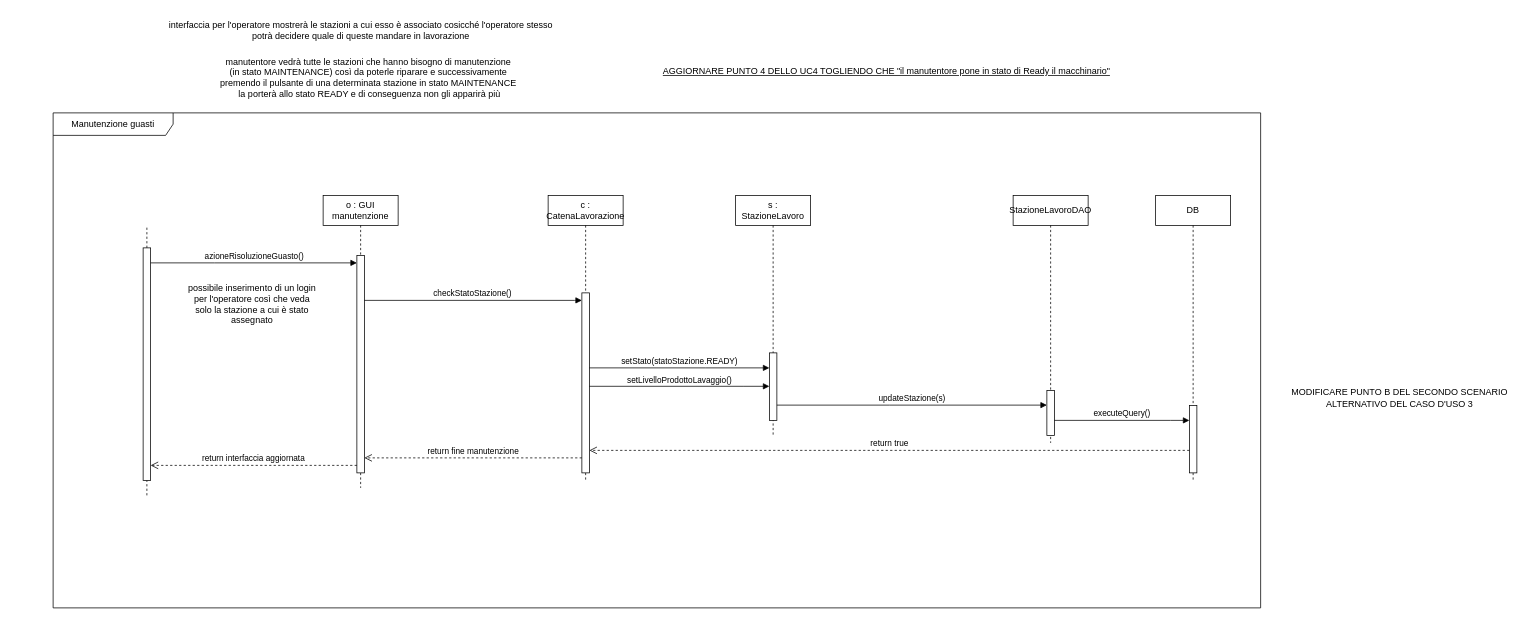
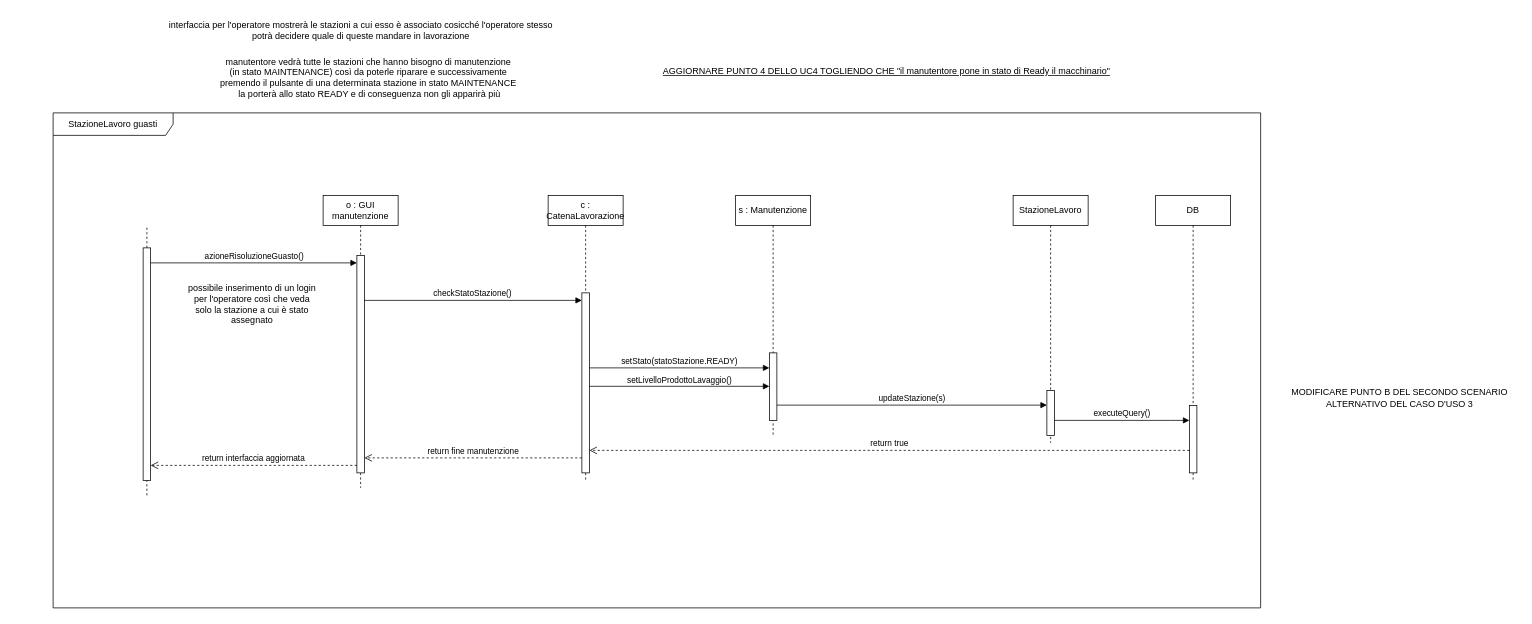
node "Manutenzione guasti": label "Manutenzione guasti" -> "StazioneLavoro guasti"
node "s : StazioneLavoro": label "s : StazioneLavoro" -> "s : Manutenzione"
node "StazioneLavoroDAO": label "StazioneLavoroDAO" -> "StazioneLavoro"
